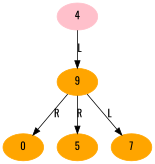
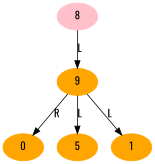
node "4": label "4" -> "8"
edge "9" -> "5": label "R" -> "L"
node "7": label "7" -> "1"
